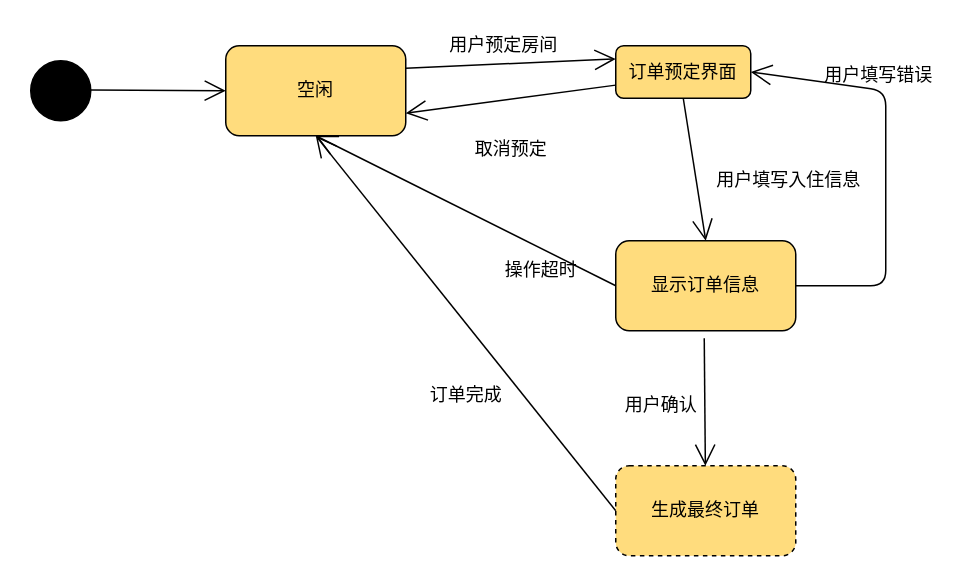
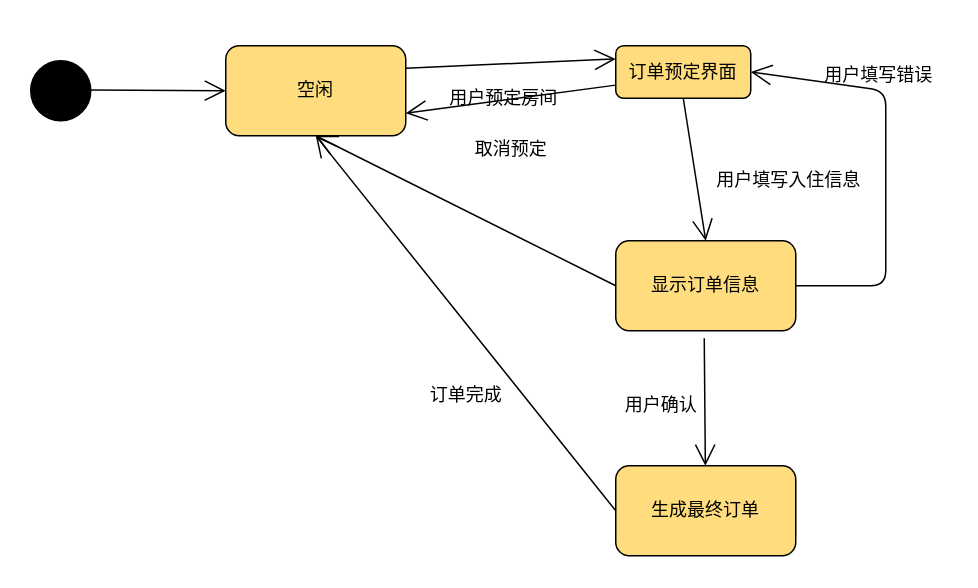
node "用户预定房间": moved (503, 46) -> (503, 98)
node "操作超时": removed
node "生成最终订单": style dashed -> solid
